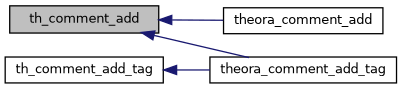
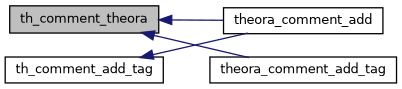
node "th_comment_add": label "th_comment_add" -> "th_comment_theora"
edge "theora_comment_add_tag" -> "th_comment_add_tag": now "theora_comment_add" -> "th_comment_add_tag"
